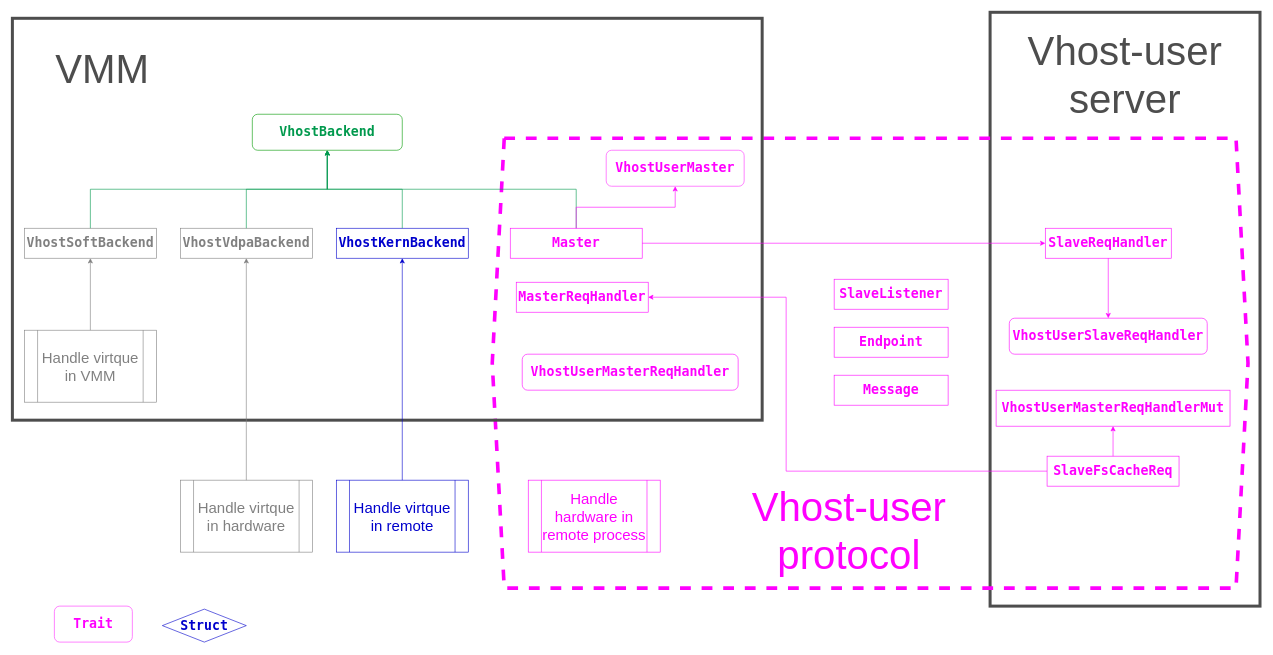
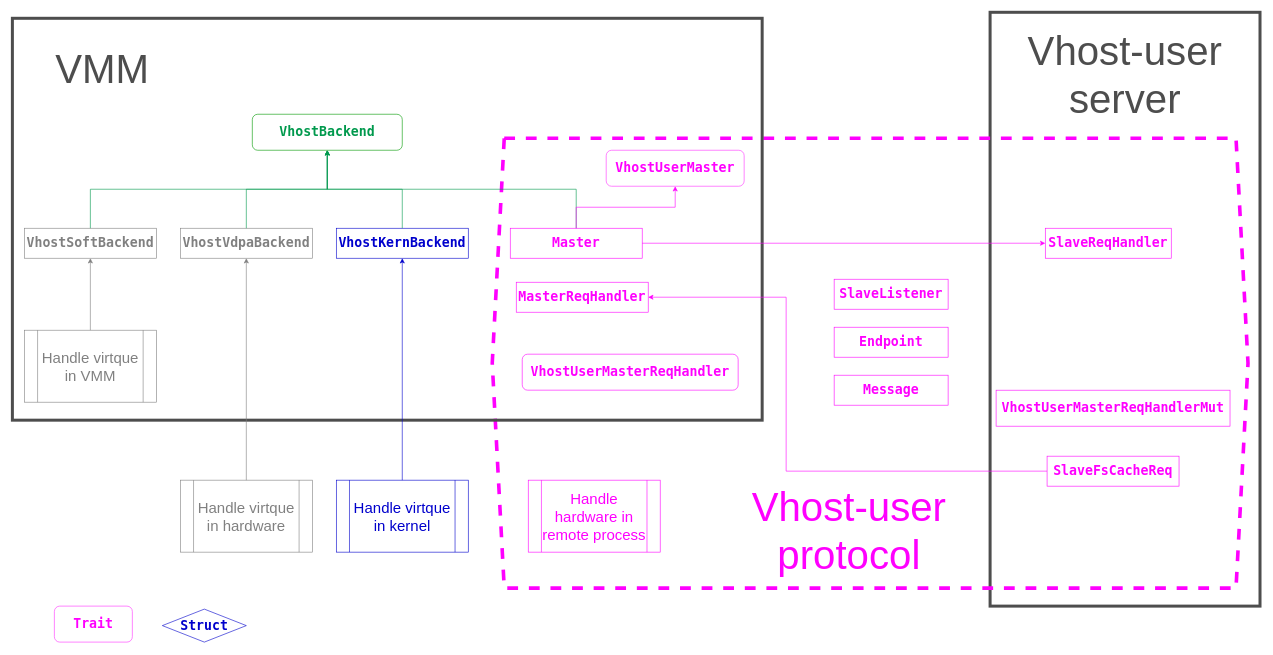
edge "SlaveReqHandler" -> "VhostUserSlaveReqHandler": removed
node "VhostUserSlaveReqHandler": removed
edge "SlaveFsCacheReq" -> "VhostUserMasterReqHandlerMut": removed
node "Handle virtque in remote": label "Handle virtque in remote" -> "Handle virtque in kernel"
